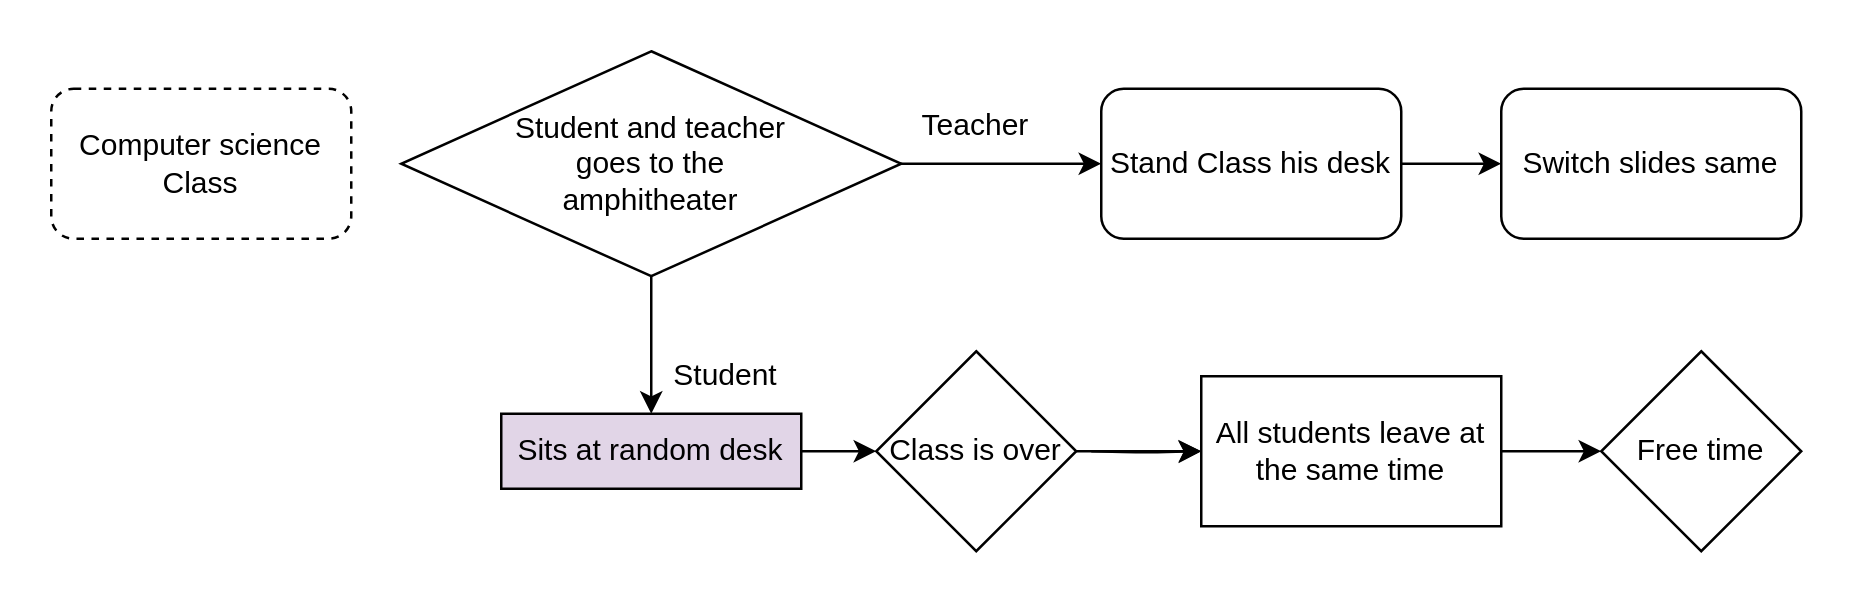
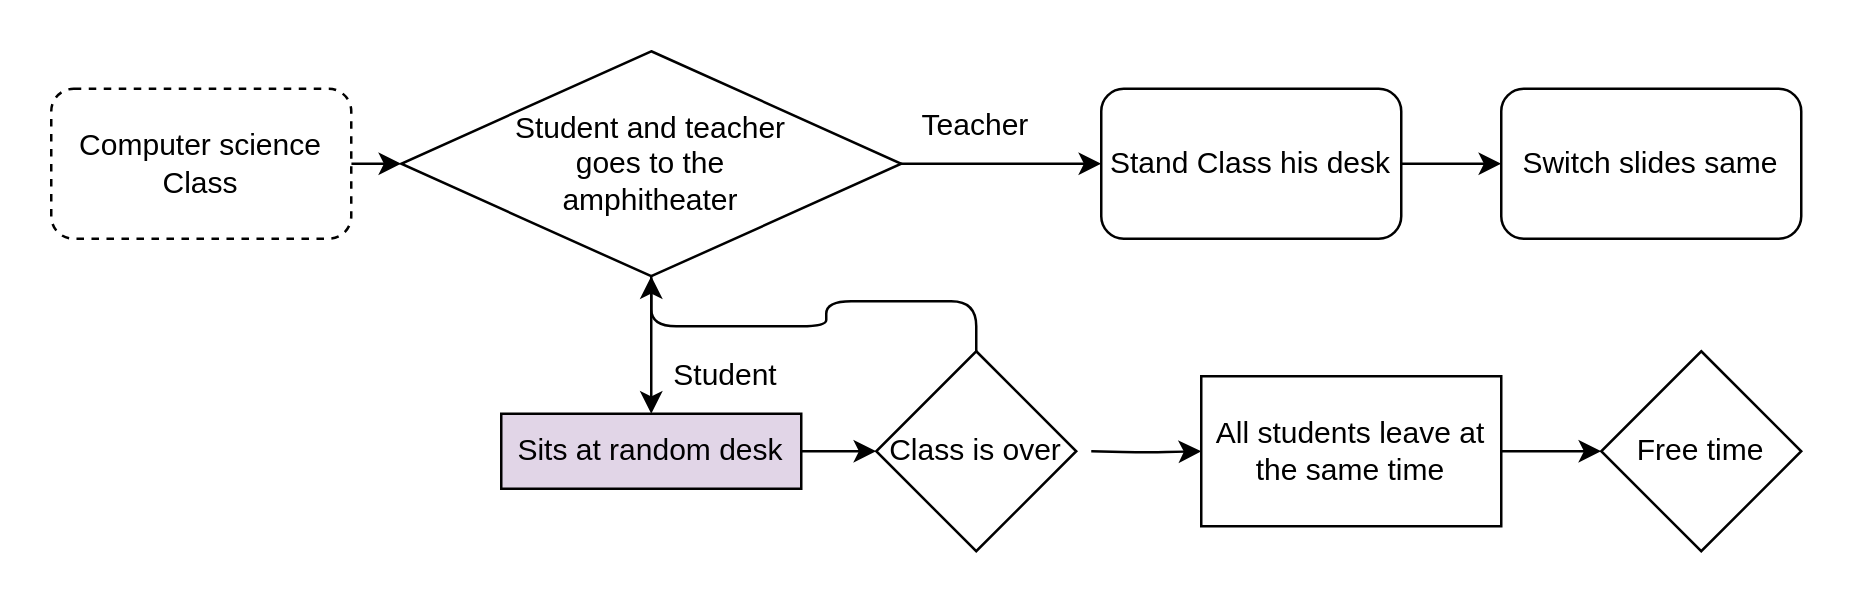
edge "Computer science Class" -> "Student and teacher goes to the amphitheater": added
edge "Class is over" -> "All students leave at the same time": now "Class is over" -> "Student and teacher goes to the amphitheater"
